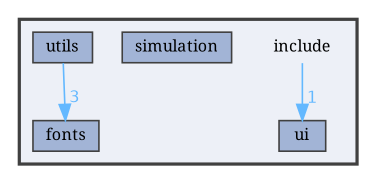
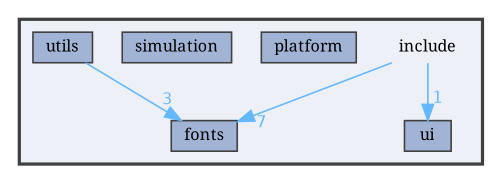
node "platform": added
edge "include" -> "fonts": added
